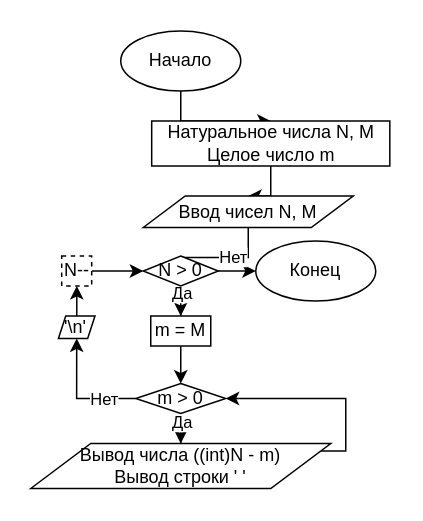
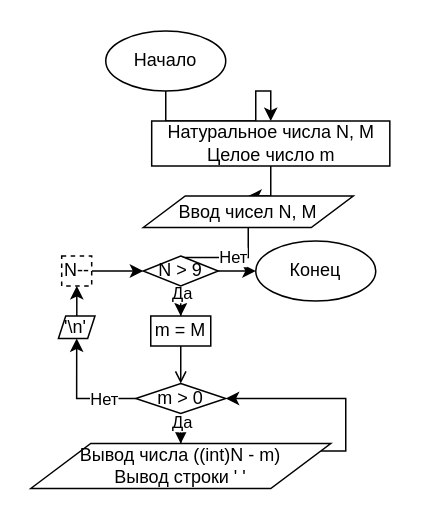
node "Начало": moved (181, 61) -> (166, 61)
node "N > 0": label "N > 0" -> "N > 9"
edge "m = M" -> "m > 0": arrowhead classic -> open
